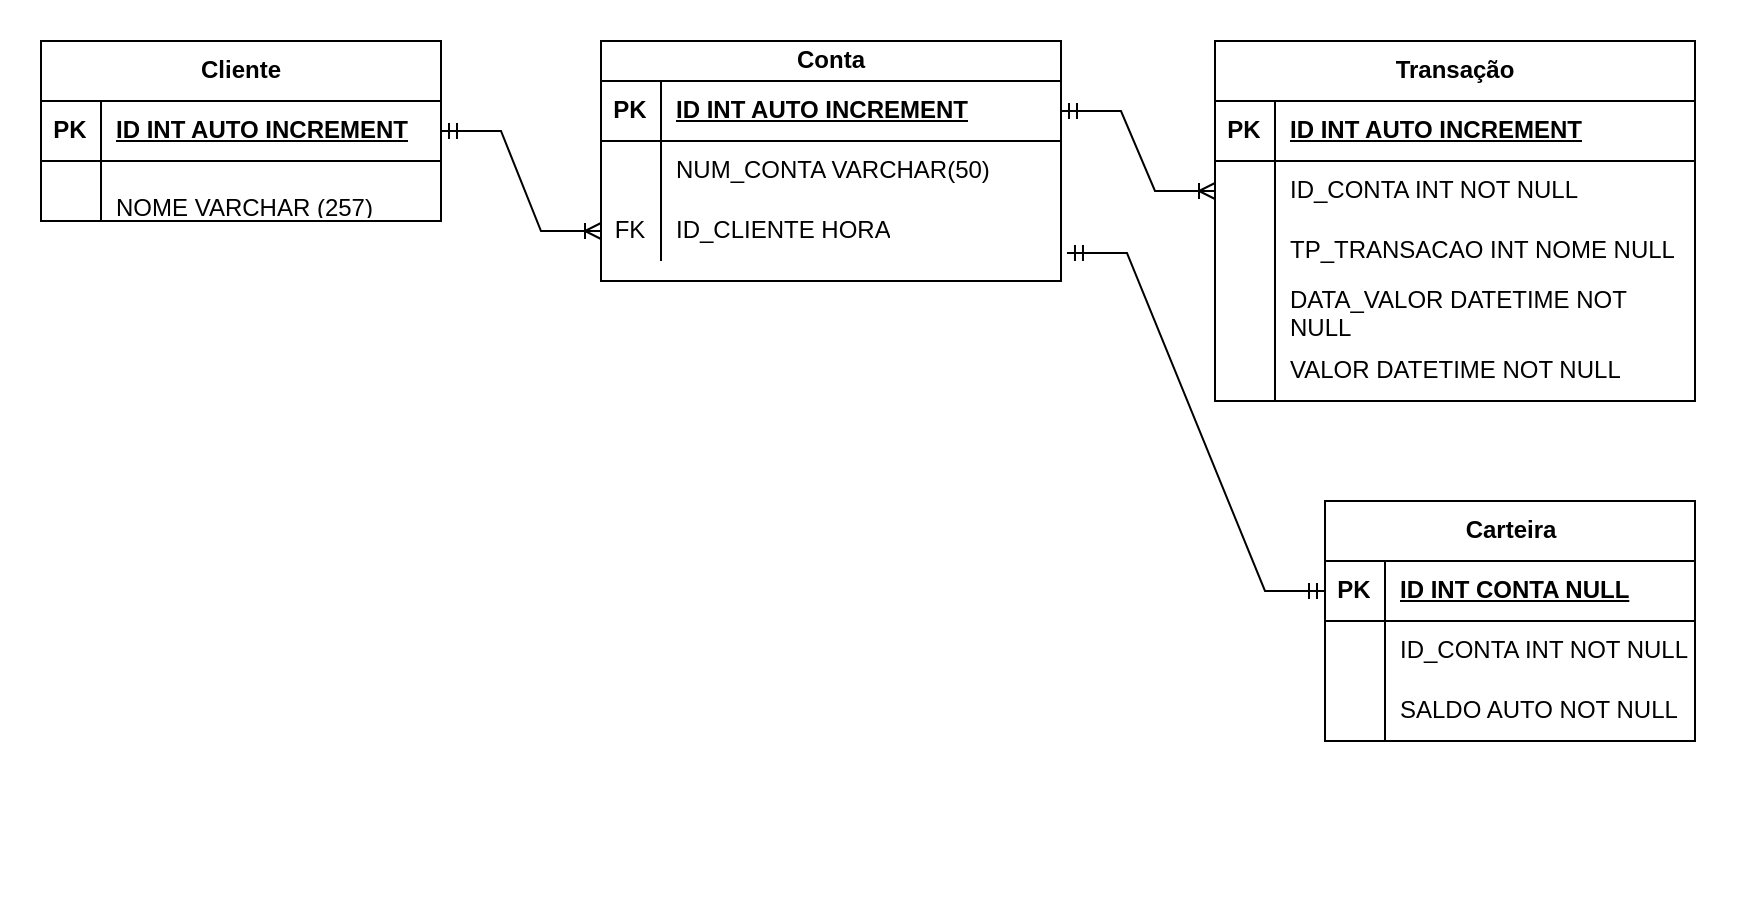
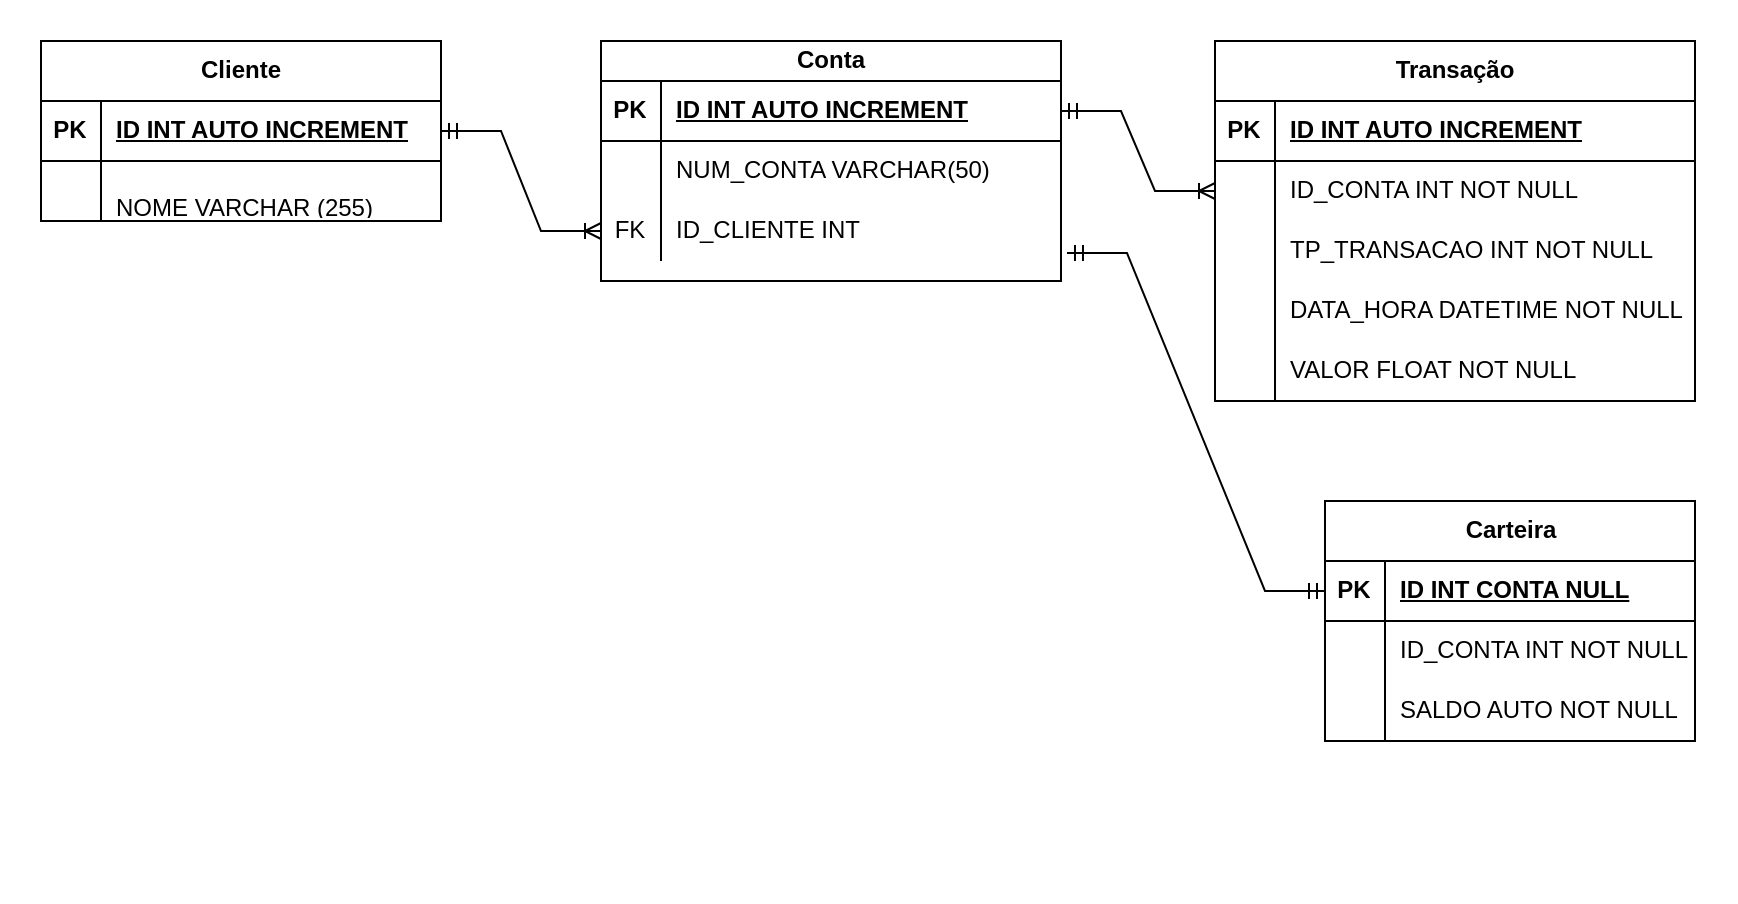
node "NOME VARCHAR (257)": label "NOME VARCHAR (257)" -> "NOME VARCHAR (255)"
node "ID_CLIENTE HORA": label "ID_CLIENTE HORA" -> "ID_CLIENTE INT"
node "TP_TRANSACAO INT NOME NULL": label "TP_TRANSACAO INT NOME NULL" -> "TP_TRANSACAO INT NOT NULL"
node "DATA_VALOR DATETIME NOT NULL": label "DATA_VALOR DATETIME NOT NULL" -> "DATA_HORA DATETIME NOT NULL"
node "VALOR DATETIME NOT NULL": label "VALOR DATETIME NOT NULL" -> "VALOR FLOAT NOT NULL"
